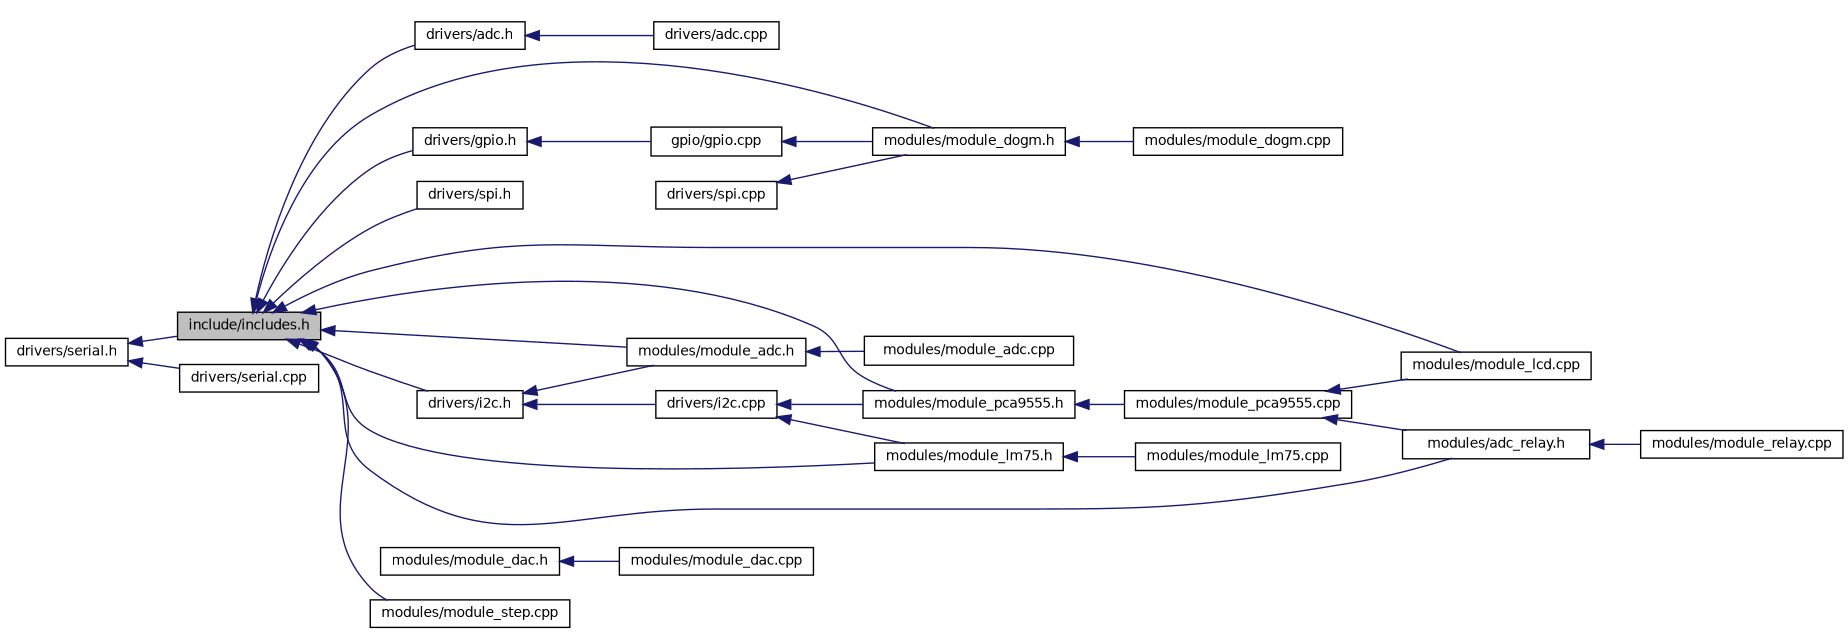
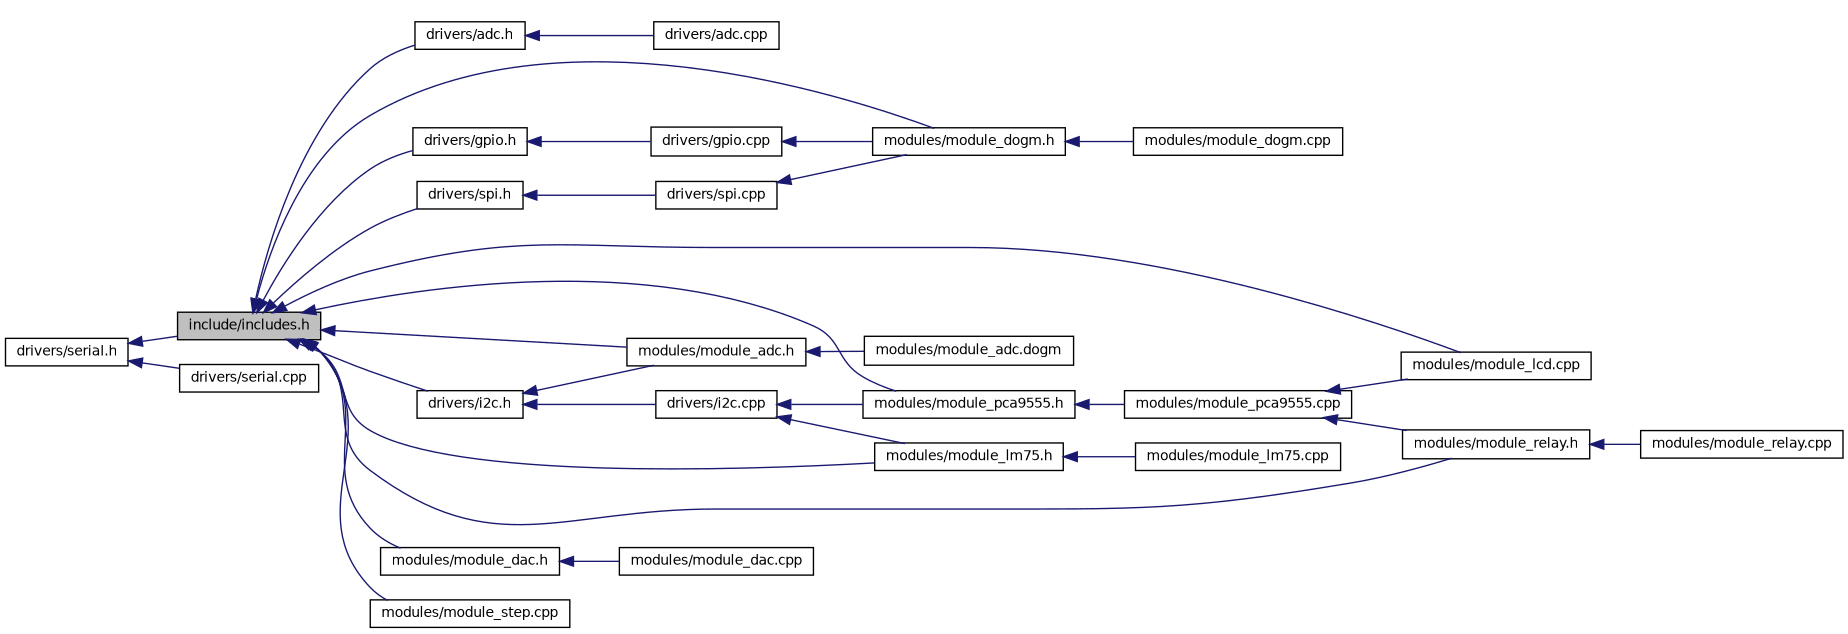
node "gpio/gpio.cpp": label "gpio/gpio.cpp" -> "drivers/gpio.cpp"
edge "drivers/spi.cpp" -> "drivers/spi.h": added
node "modules/module_adc.cpp": label "modules/module_adc.cpp" -> "modules/module_adc.dogm"
node "modules/adc_relay.h": label "modules/adc_relay.h" -> "modules/module_relay.h"
edge "modules/module_dac.h" -> "include/includes.h": added
